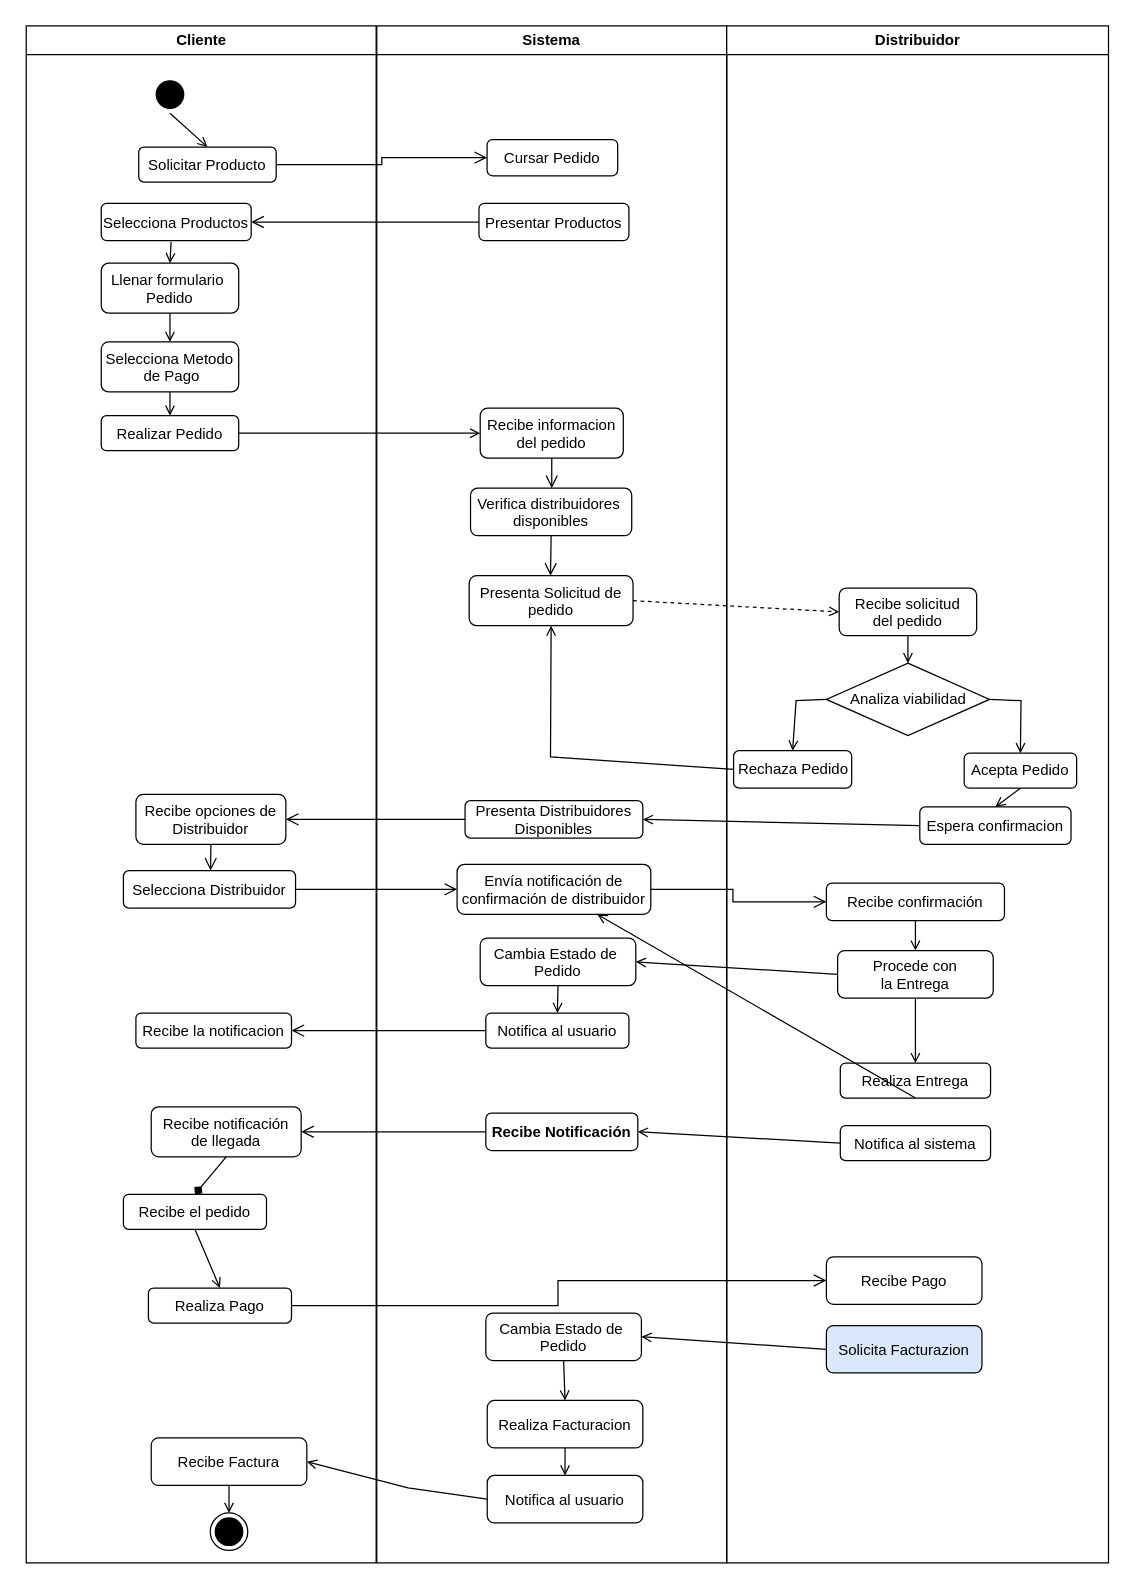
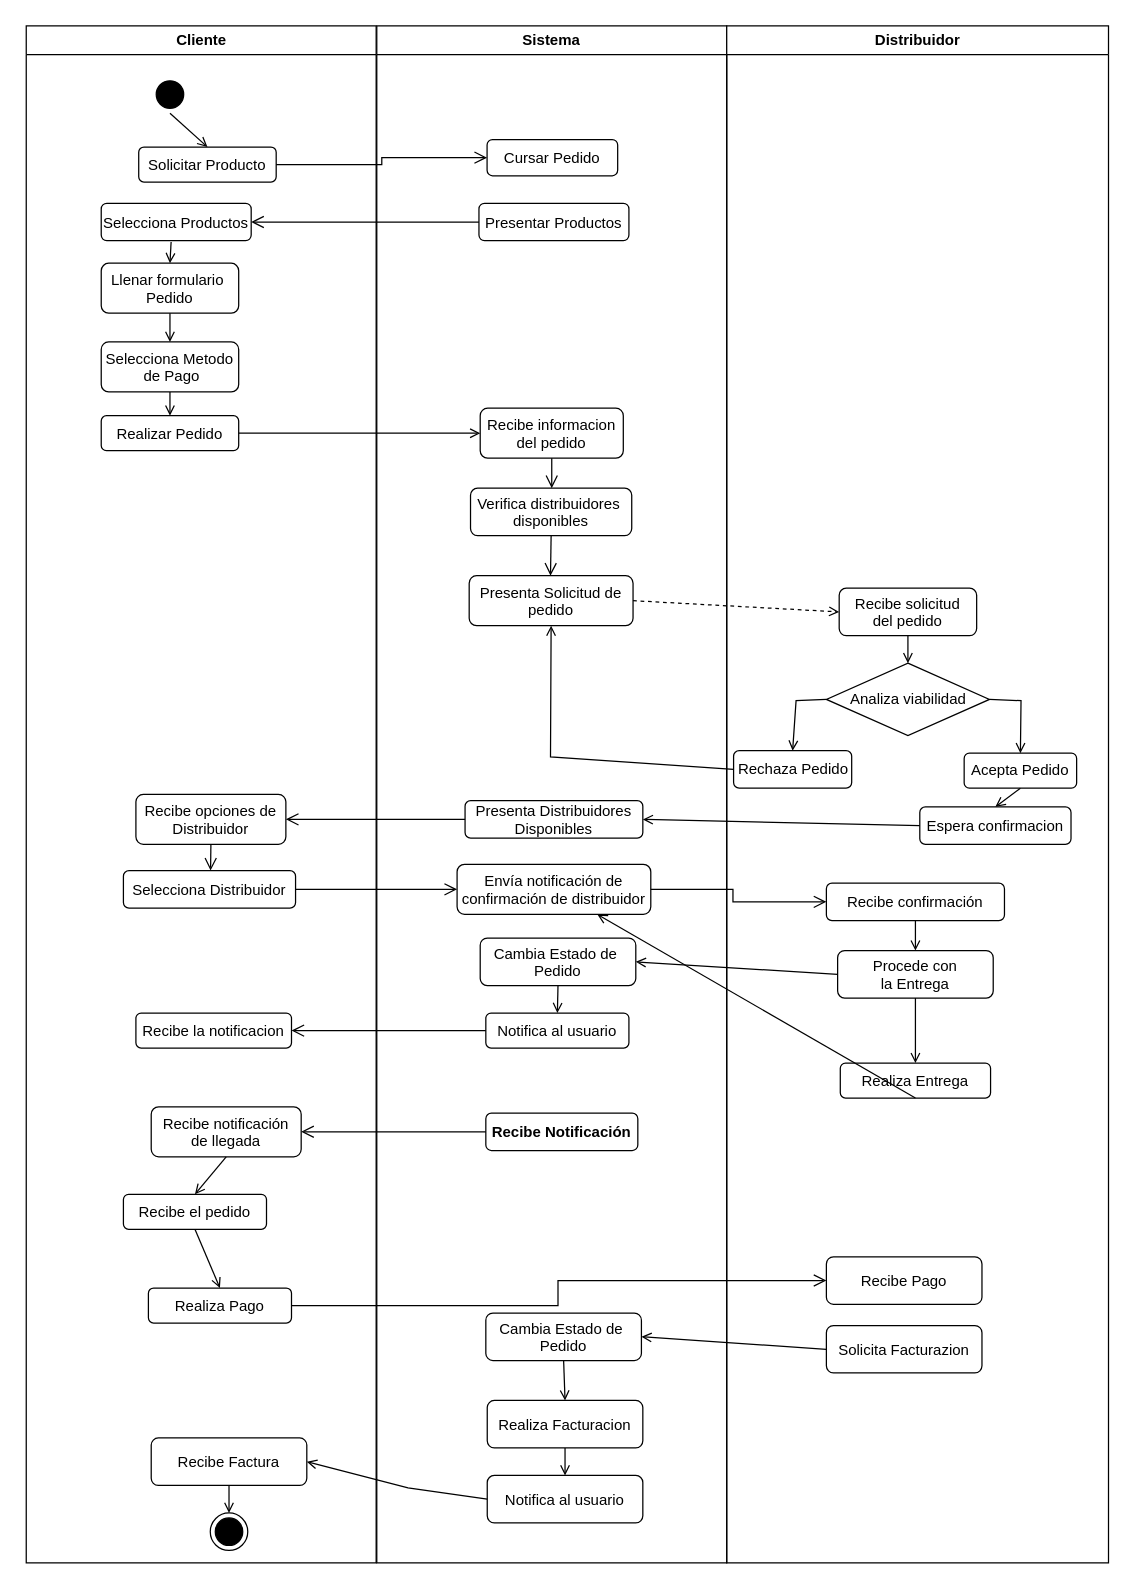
edge "Notifica al sistema" -> "Recibe Notificación": removed
node "Notifica al sistema": removed
edge "Recibe notificación de llegada" -> "Recibe el pedido": arrowhead diamond -> open
node "Solicita Facturazion": fillcolor #dae8fc -> #ffffff
